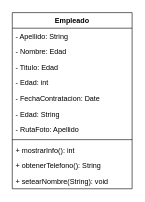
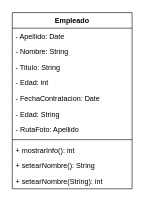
node "- Apellido: String": label "- Apellido: String" -> "- Apellido: Date"
node "- Nombre: Edad": label "- Nombre: Edad" -> "- Nombre: String"
node "- Titulo: Edad": label "- Titulo: Edad" -> "- Titulo: String"
node "+ obtenerTelefono(): String": label "+ obtenerTelefono(): String" -> "+ setearNombre(): String"
node "+ setearNombre(String): void": label "+ setearNombre(String): void" -> "+ setearNombre(String): int"
